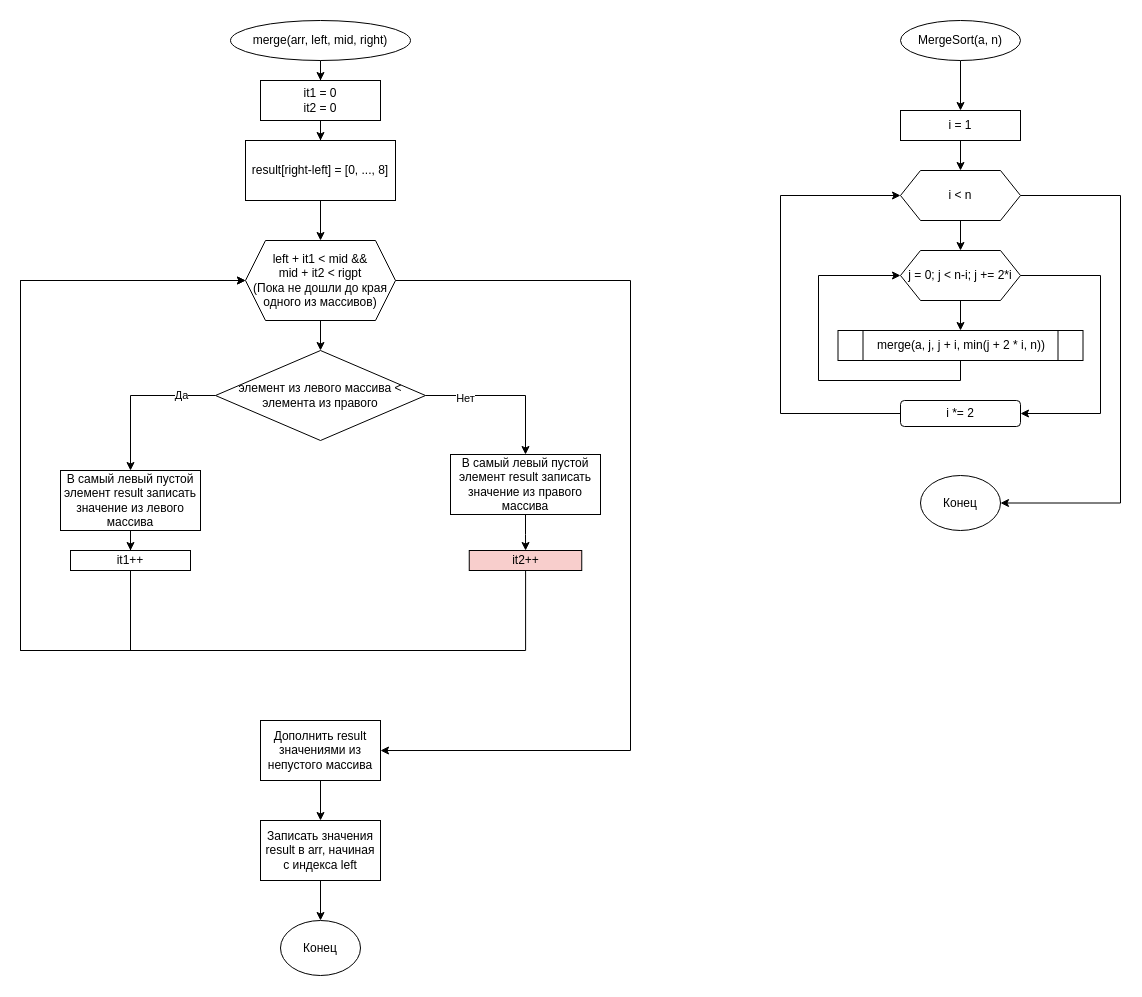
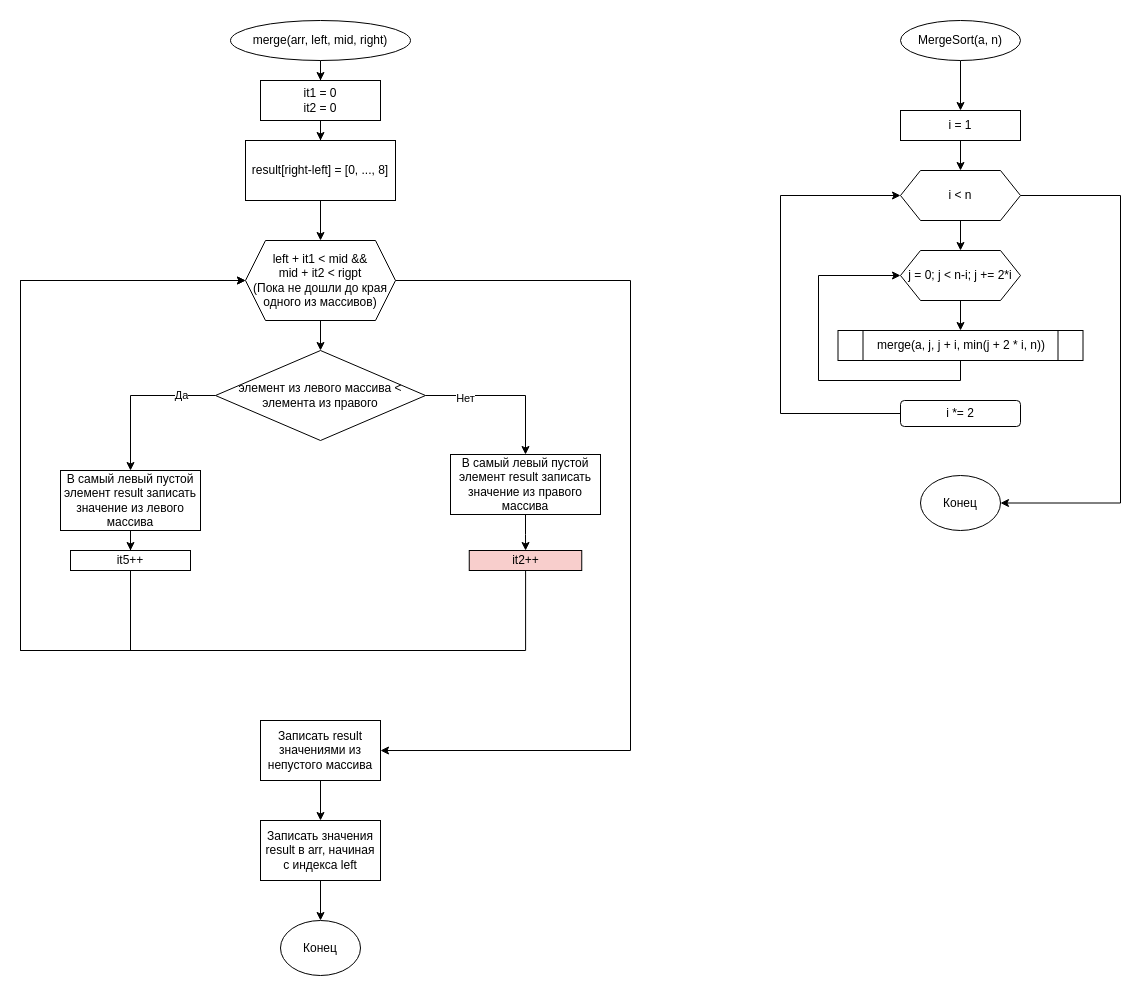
edge "j = 0; j < n-i; j += 2*i" -> "i *= 2": removed
node "it1++": label "it1++" -> "it5++"
node "Дополнить result значениями из непустого массива": label "Дополнить result значениями из непустого массива" -> "Записать result значениями из непустого массива"
